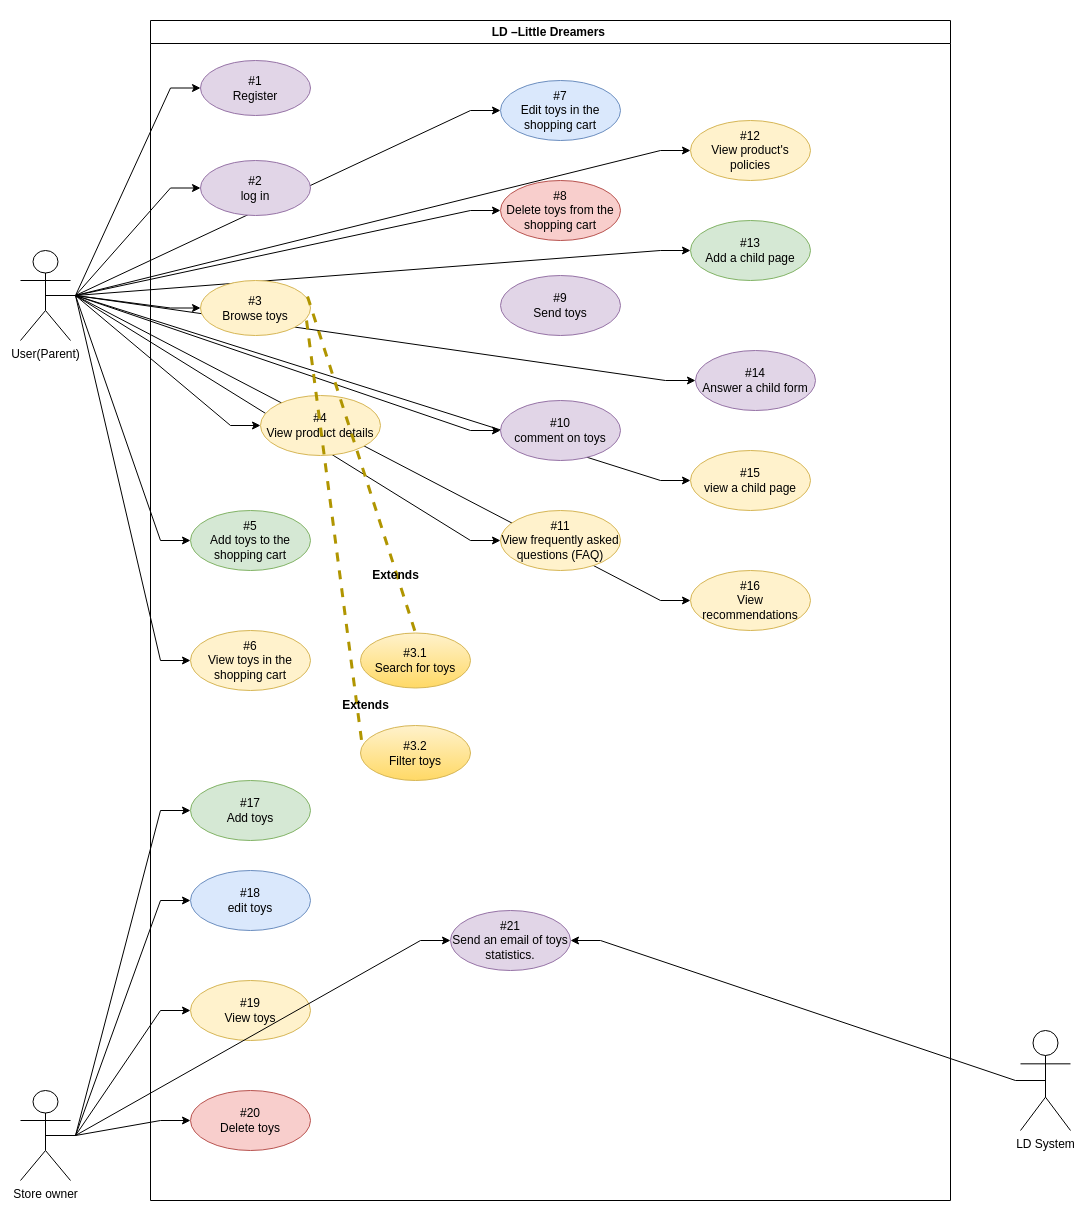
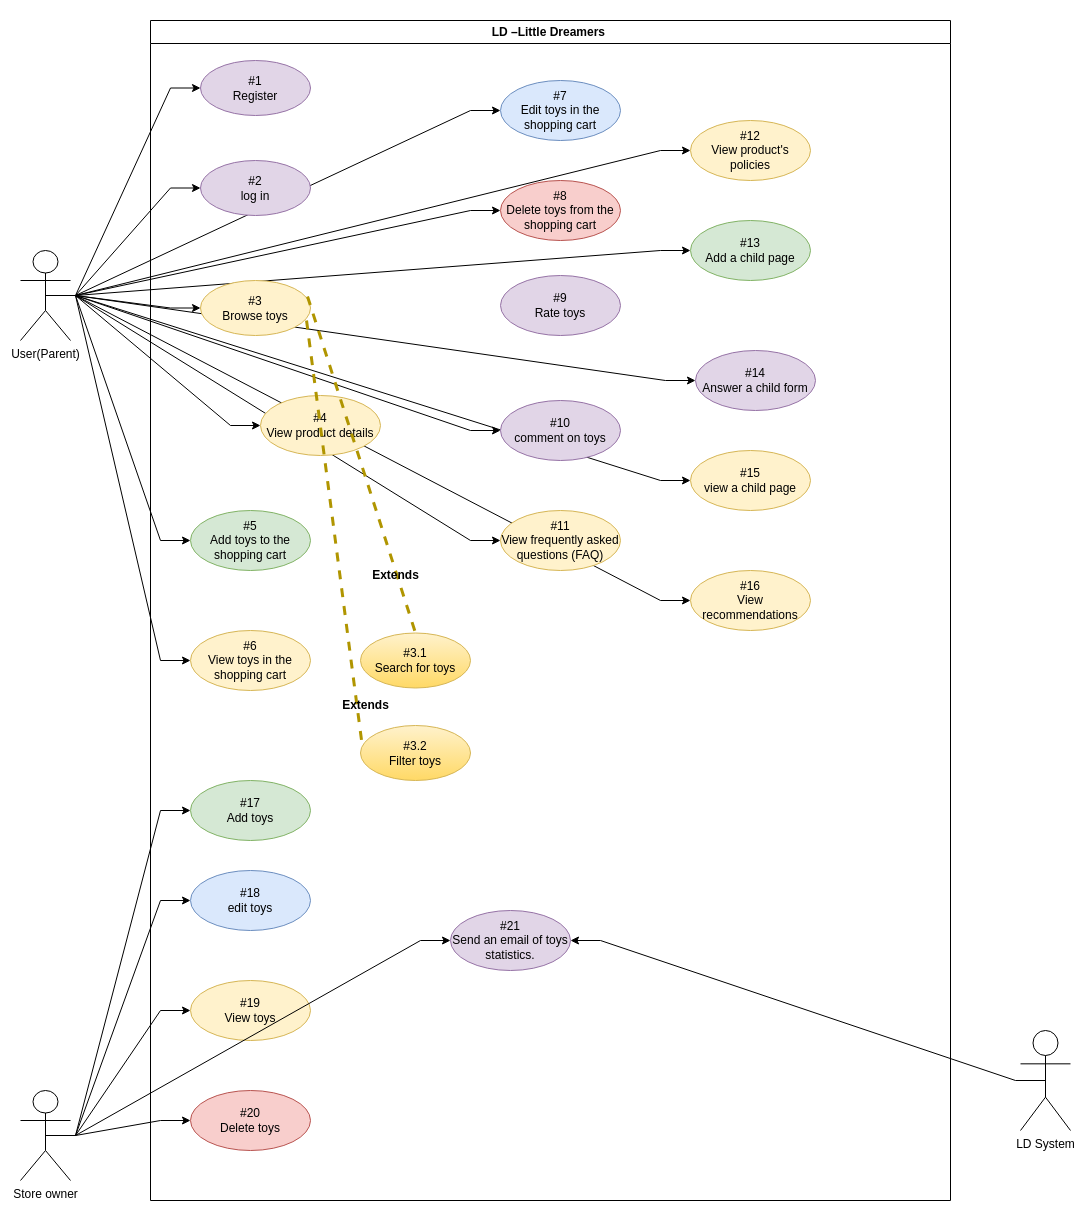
node "#9 Send toys": label "#9 Send toys" -> "#9 Rate toys"
